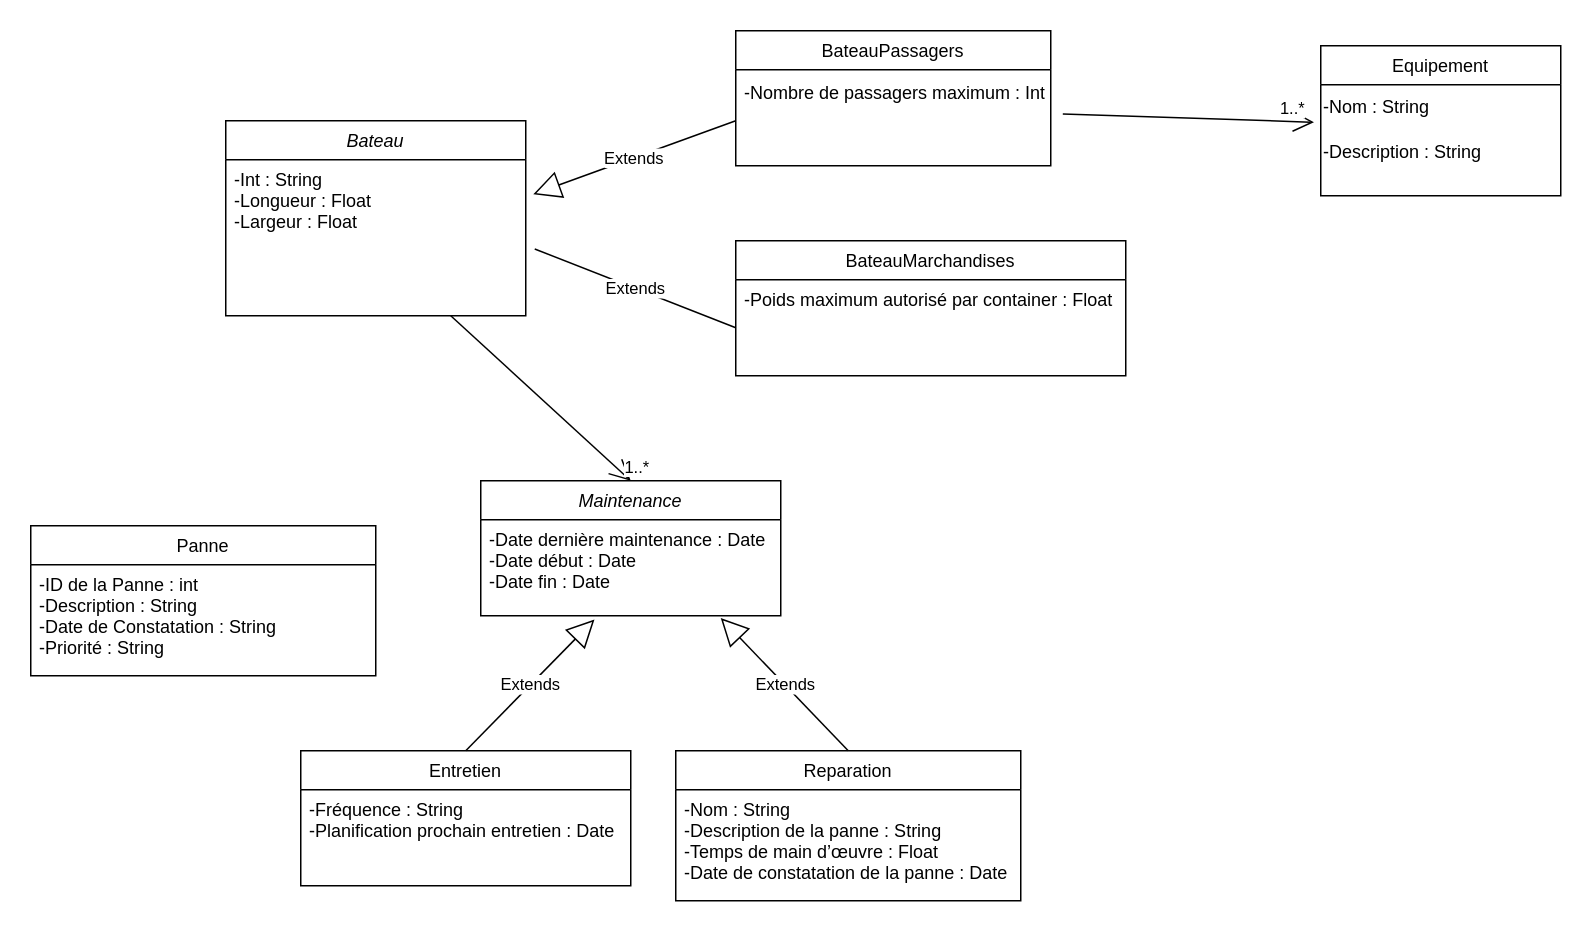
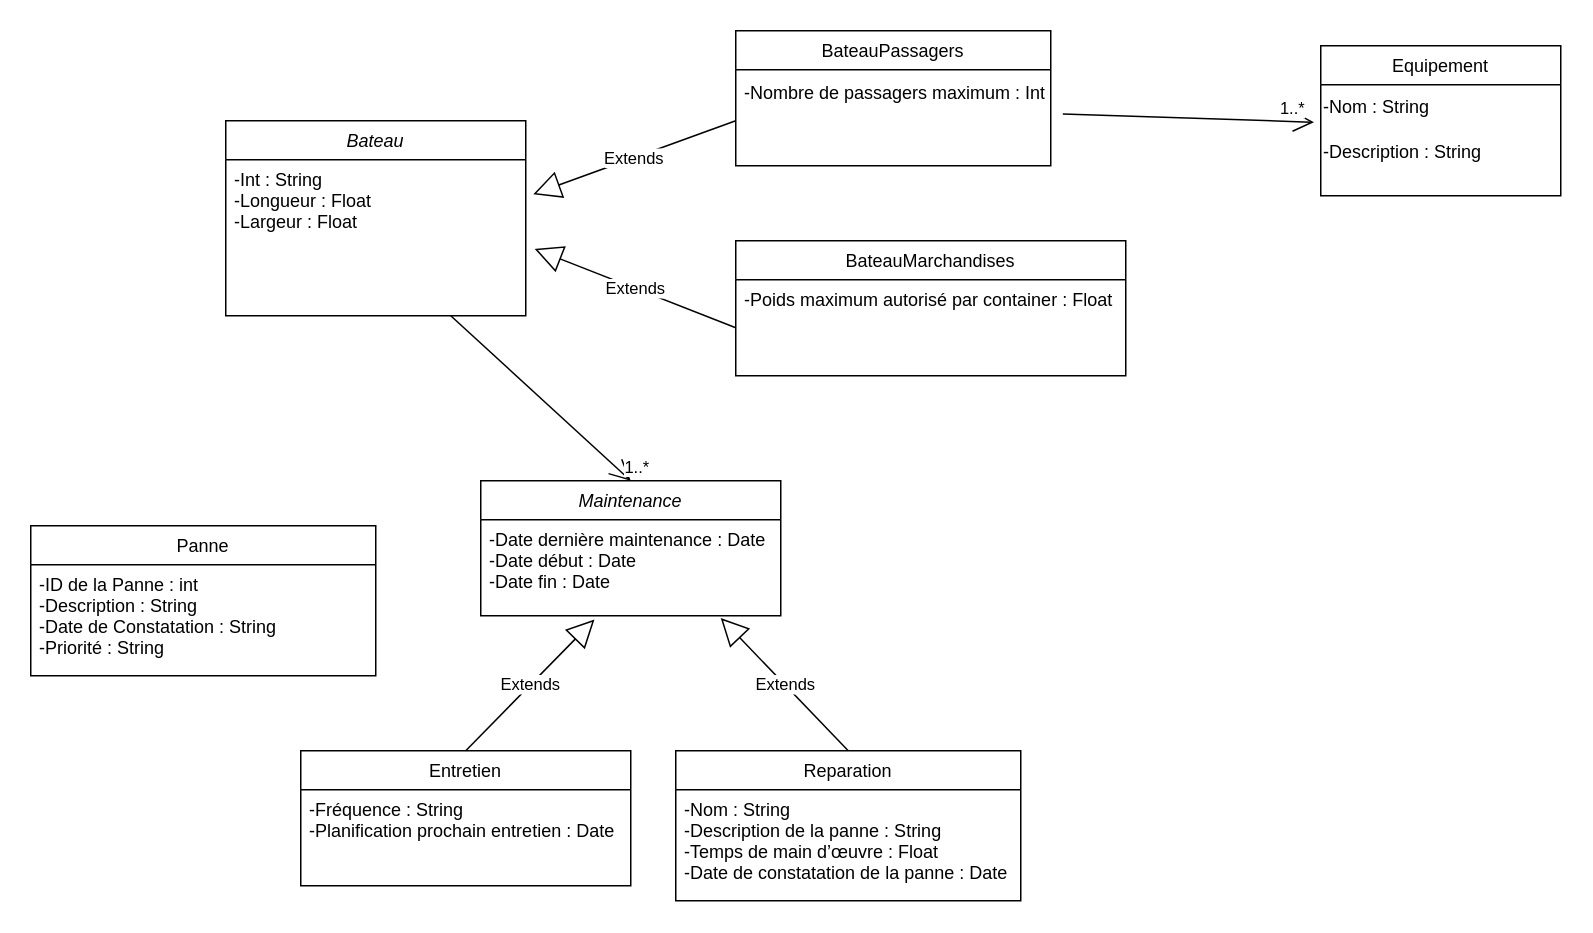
edge "-Int : String -Longueur : Float -Largeur : Float" -- "-Poids maximum autorisé par container : Float": arrowhead none -> block
